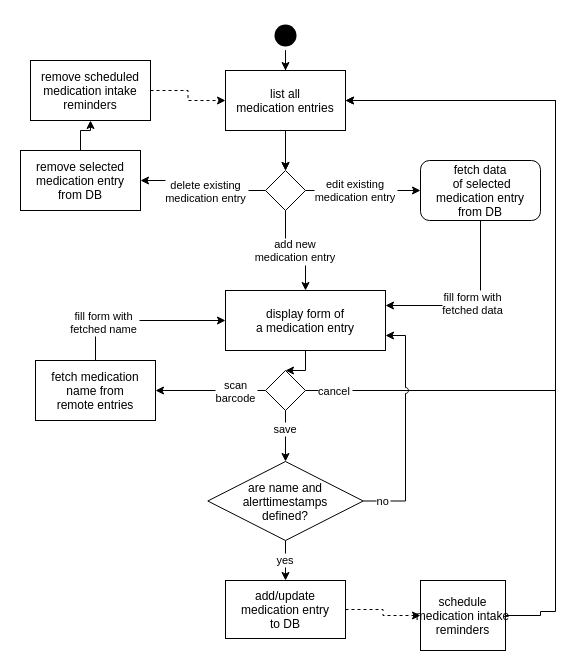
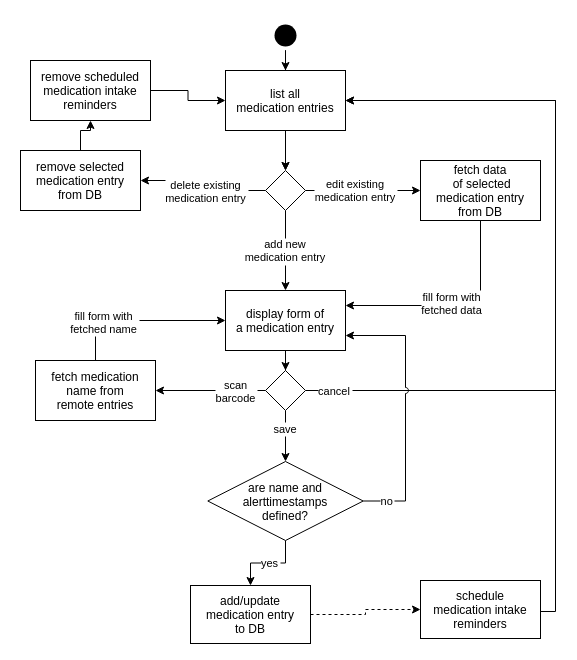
edge "remove scheduled medication intake reminders" -> "list all medication entries": style dashed -> solid
node "fetch data of selected medication entry from DB": shape rounded rectangle -> rectangle
node "display form of a medication entry": size 160x60 -> 120x60
node "add/update medication entry to DB": moved (286, 610) -> (251, 615)
node "schedule medication intake reminders": size 85x70 -> 120x58
